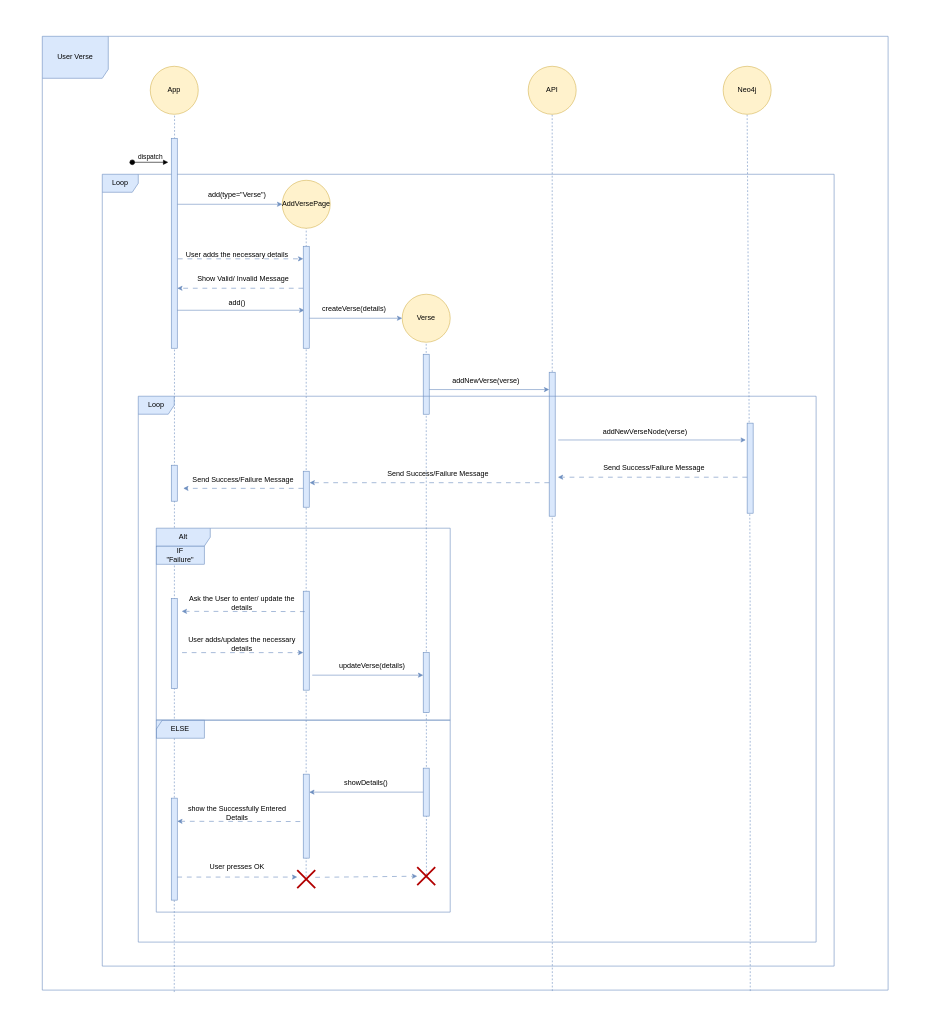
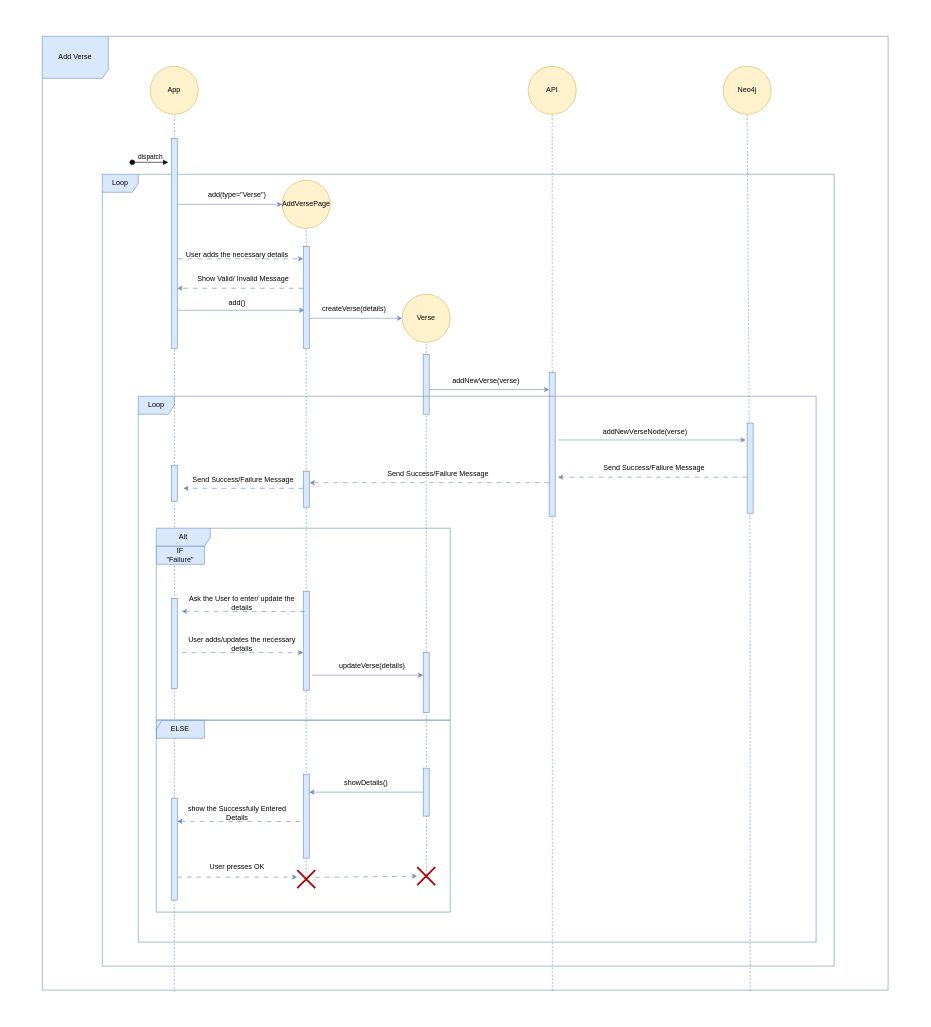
node "User Verse": label "User Verse" -> "Add Verse"
